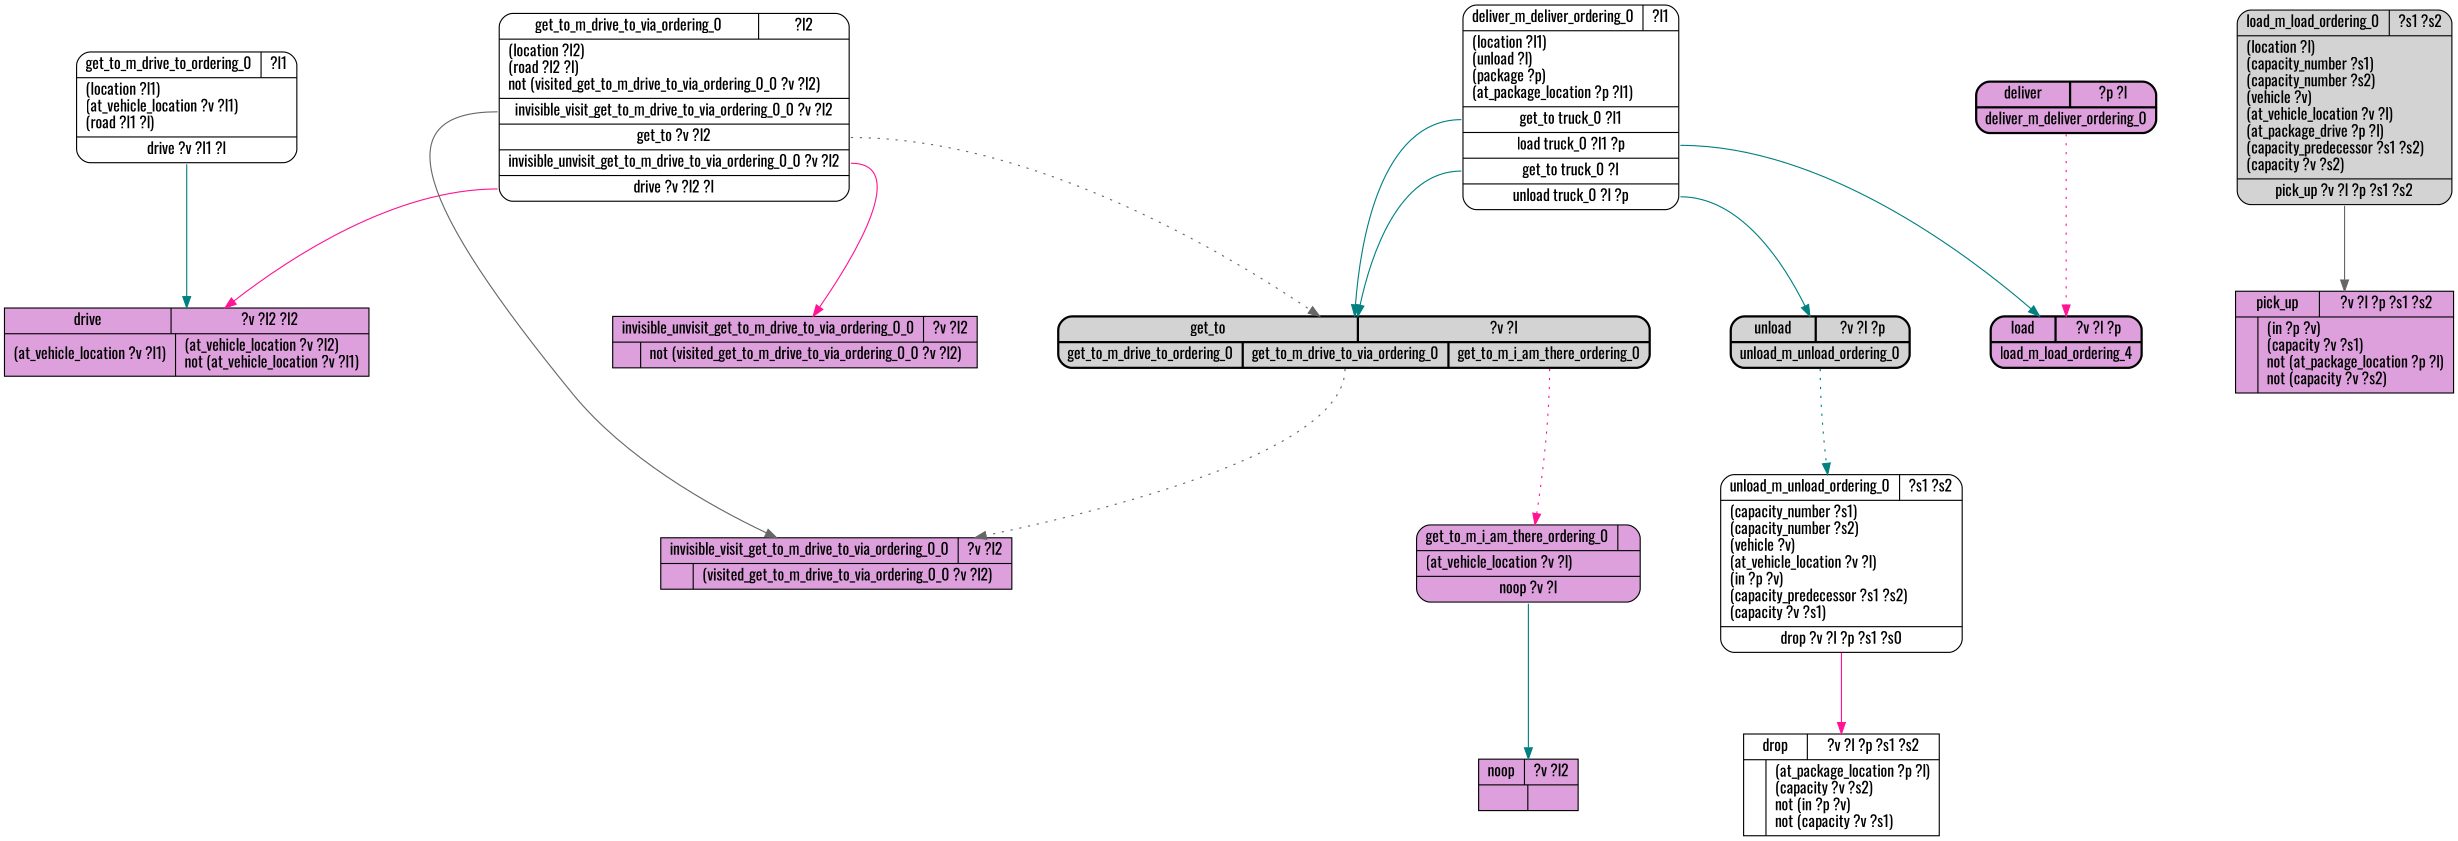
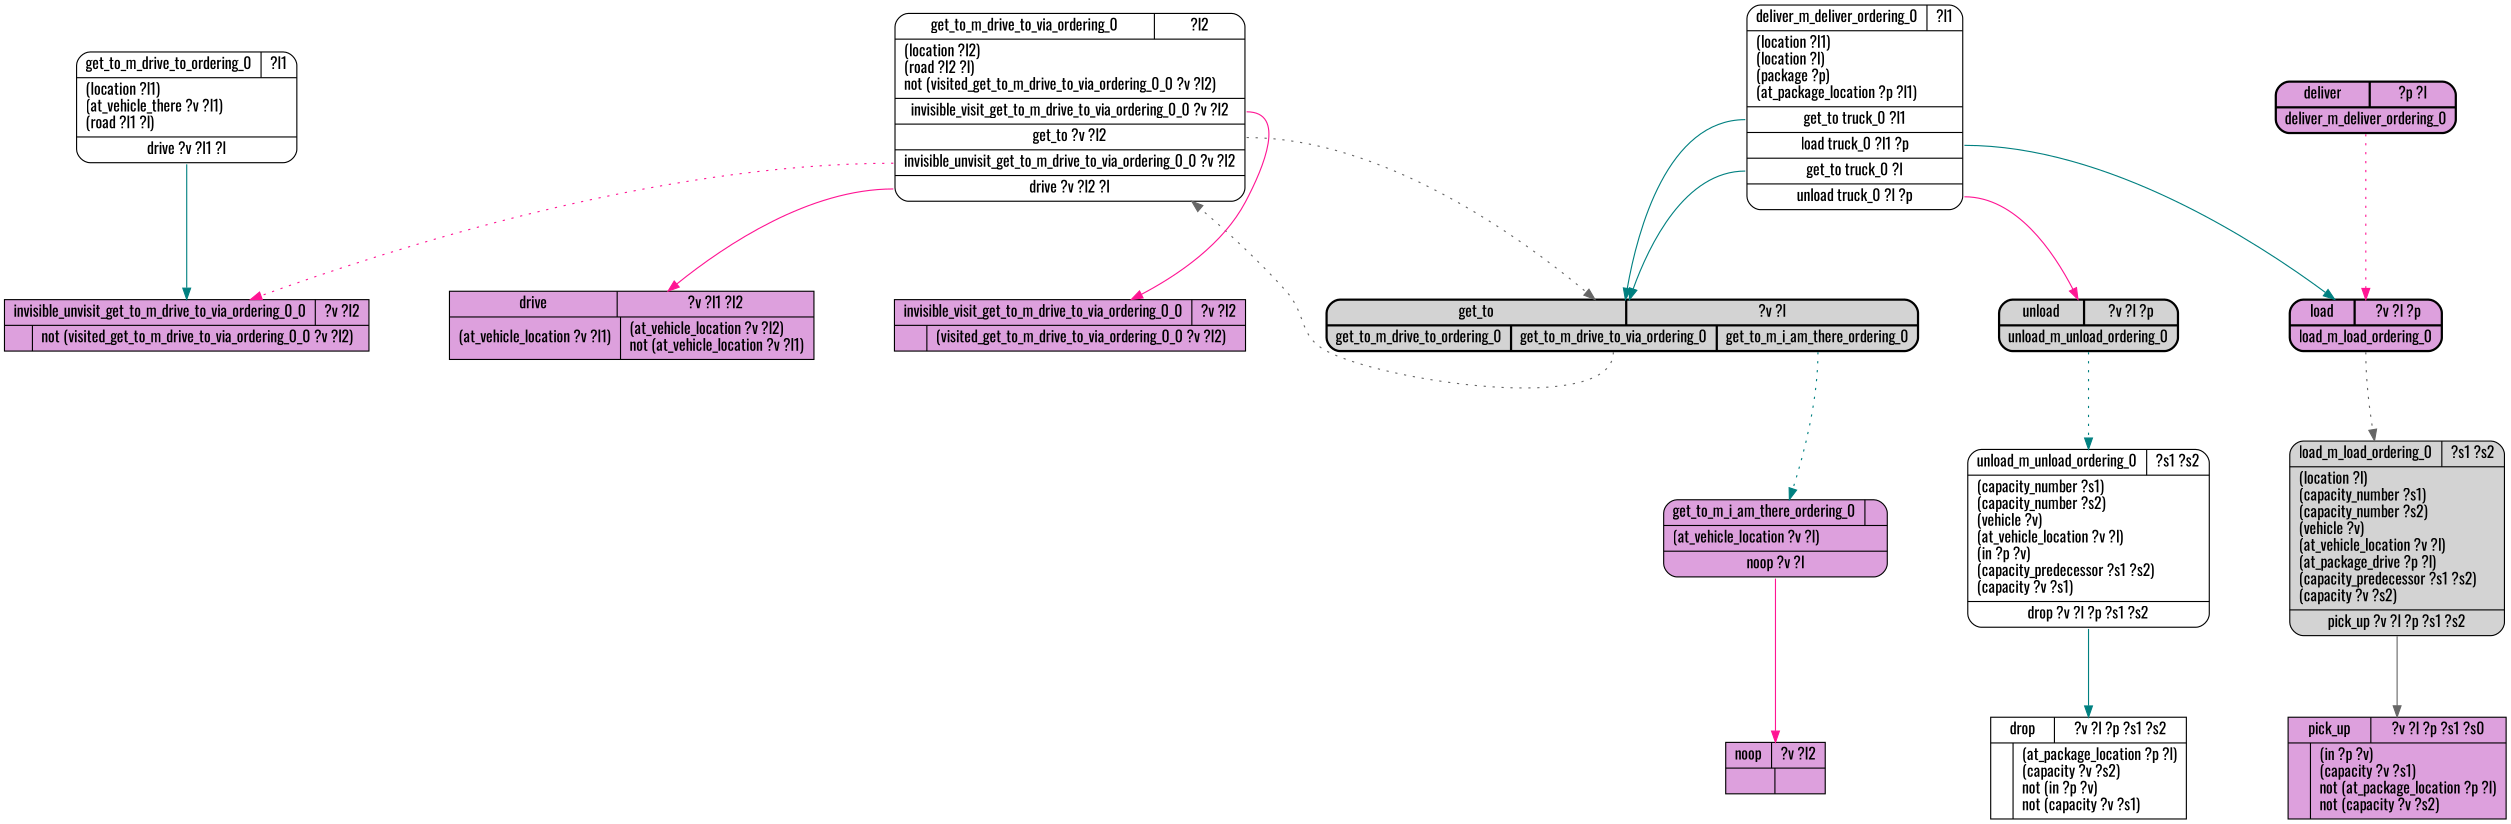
node "deliver_m_deliver_ordering_0": text "(unload ?l)" -> "(location ?l)"
node "get_to_m_drive_to_ordering_0": text "(at_vehicle_location ?v ?l1)" -> "(at_vehicle_there ?v ?l1)"
edge "get_to_m_drive_to_ordering_0" -> "drive": now "get_to_m_drive_to_ordering_0" -> "invisible_unvisit_get_to_m_drive_to_via_ordering_0_0"
edge "get_to_m_drive_to_via_ordering_0" -> "invisible_unvisit_get_to_m_drive_to_via_ordering_0_0": style solid -> dotted
edge "deliver_m_deliver_ordering_0" -> "unload": color teal -> deeppink
node "pick_up": text "?v ?l ?p ?s1 ?s2" -> "?v ?l ?p ?s1 ?s0"
node "drive": text "?v ?l2 ?l2" -> "?v ?l1 ?l2"
edge "get_to_m_drive_to_via_ordering_0" -> "invisible_visit_get_to_m_drive_to_via_ordering_0_0": color gray40 -> deeppink
node "load": text "load_m_load_ordering_4" -> "load_m_load_ordering_0"
edge "load" -> "load_m_load_ordering_0": added
edge "get_to" -> "get_to_m_i_am_there_ordering_0": color deeppink -> teal
edge "get_to" -> "invisible_visit_get_to_m_drive_to_via_ordering_0_0": now "get_to" -> "get_to_m_drive_to_via_ordering_0"
node "unload_m_unload_ordering_0": text "drop ?v ?l ?p ?s1 ?s0" -> "drop ?v ?l ?p ?s1 ?s2"
edge "get_to_m_i_am_there_ordering_0" -> "noop": color teal -> deeppink
edge "unload_m_unload_ordering_0" -> "drop": color deeppink -> teal
